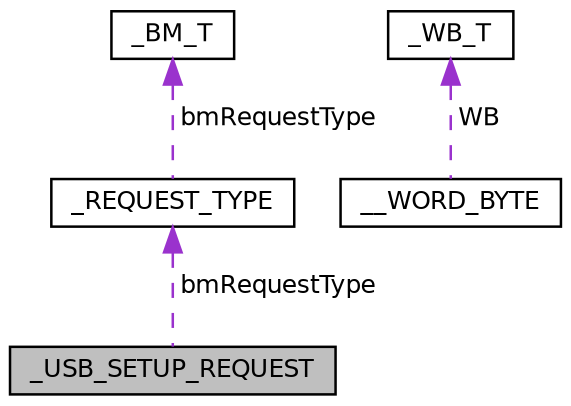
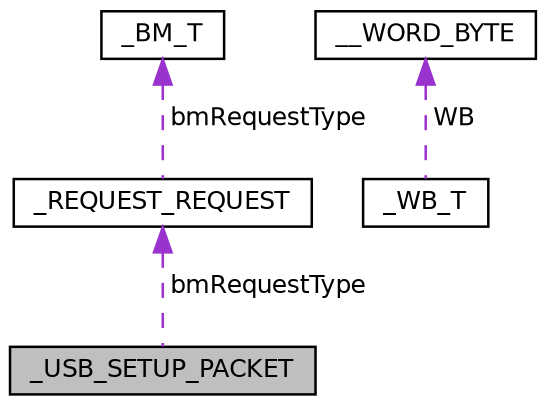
edge "__WORD_BYTE" -> "_WB_T": reversed
node "_REQUEST_TYPE": label "_REQUEST_TYPE" -> "_REQUEST_REQUEST"
node "_USB_SETUP_REQUEST": label "_USB_SETUP_REQUEST" -> "_USB_SETUP_PACKET"
